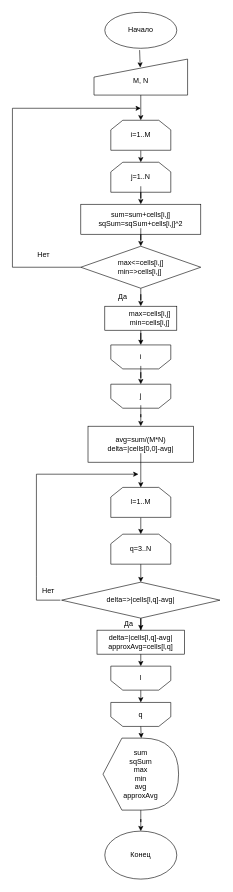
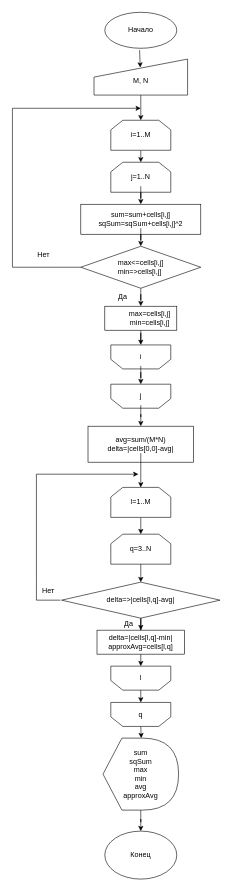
node "delta=|cells[l,q]-avg| approxAvg=cells[l,q]": label "delta=|cells[l,q]-avg| approxAvg=cells[l,q]" -> "delta=|cells[l,q]-min| approxAvg=cells[l,q]"
